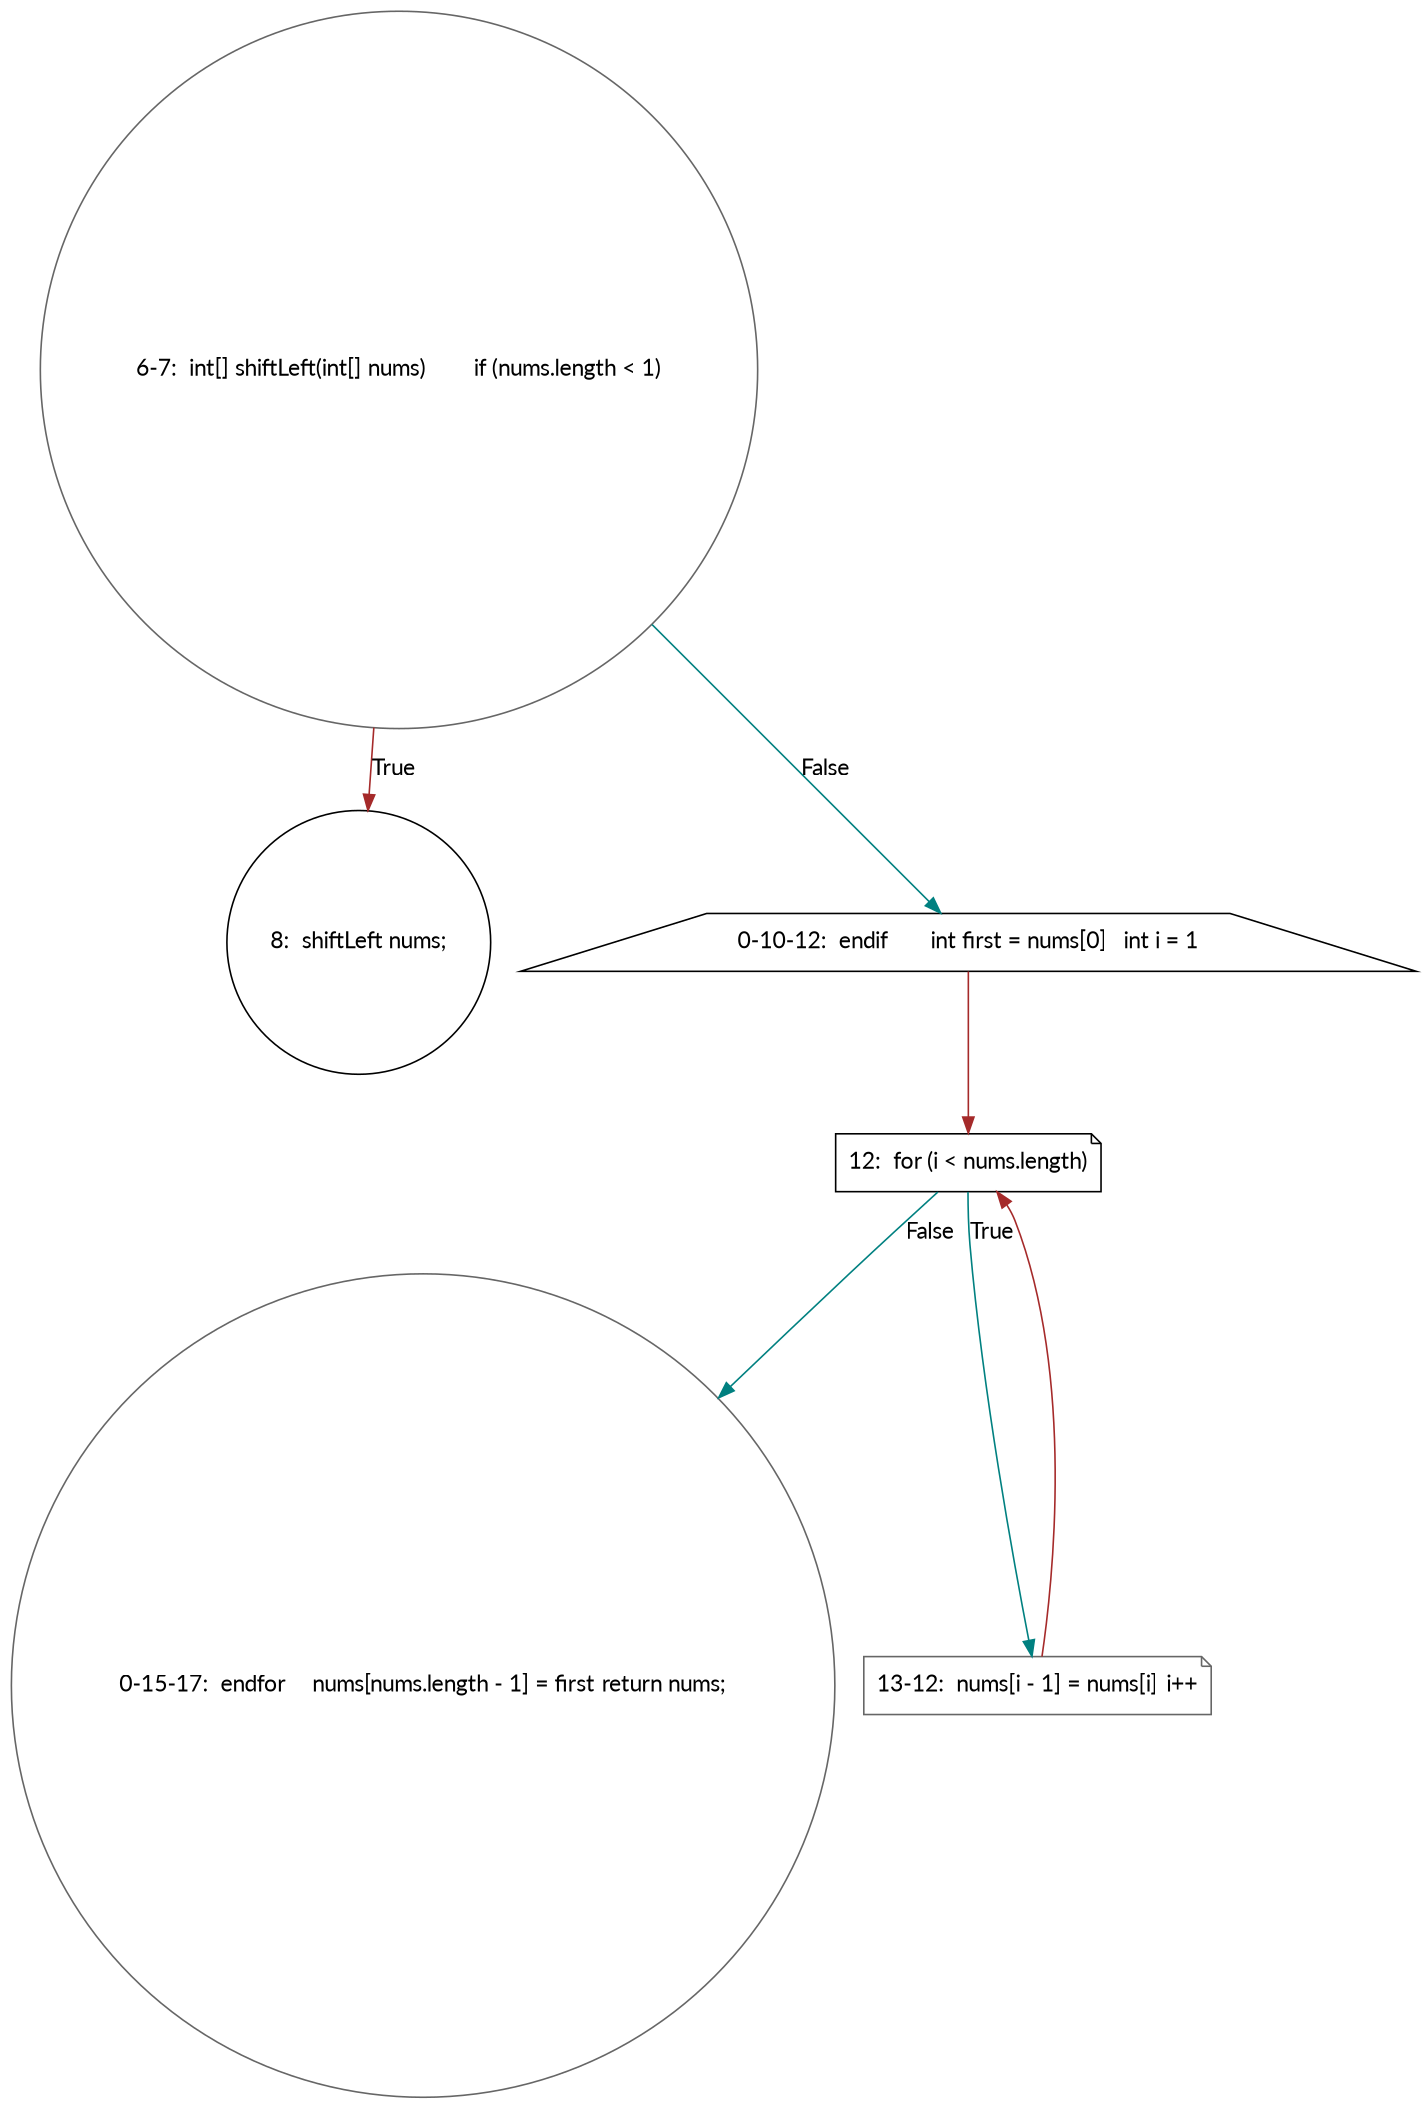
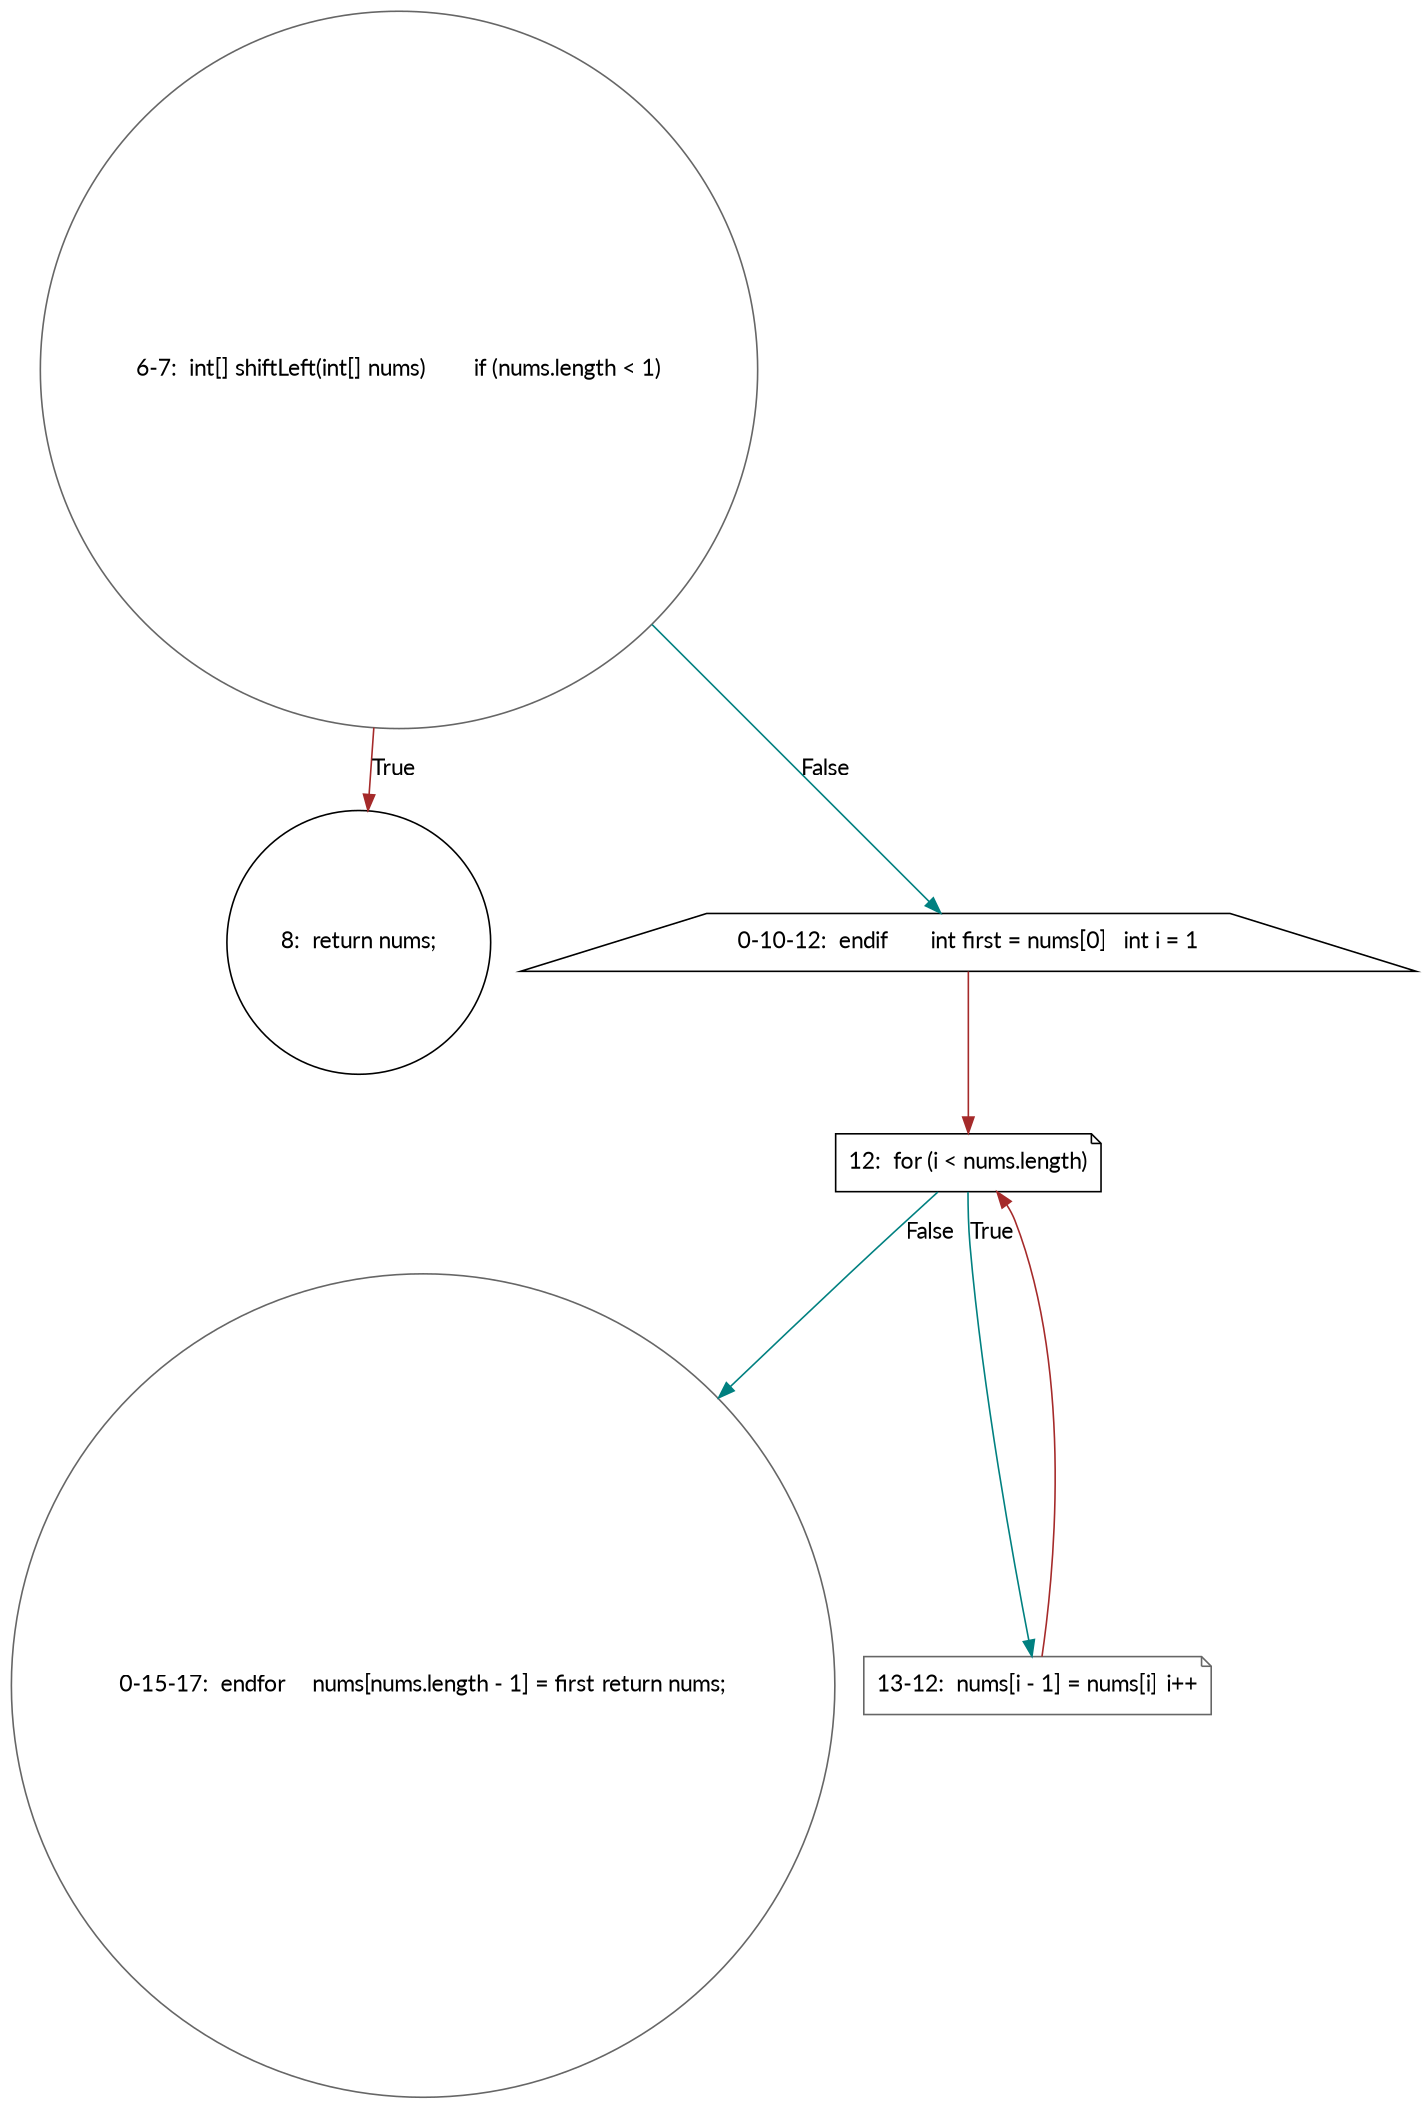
node "8:  shiftLeft nums;": label "8:  shiftLeft nums;" -> "8:  return nums;"
